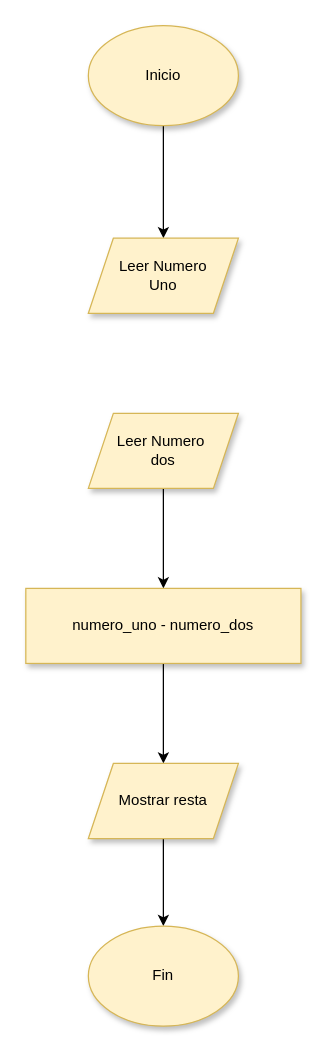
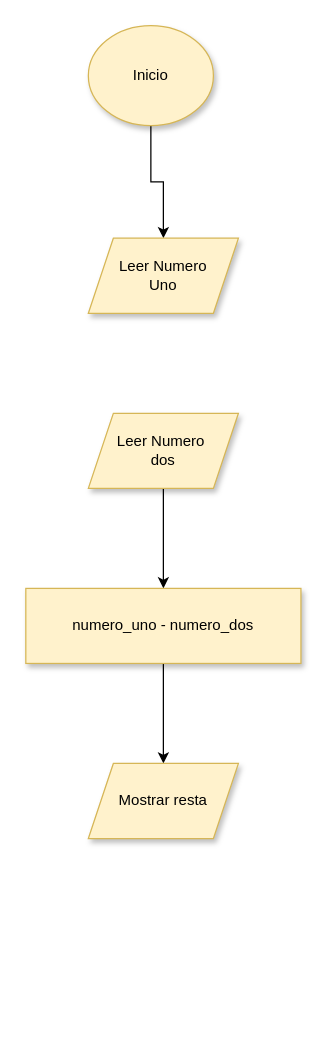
node "Inicio": size 150x100 -> 125x100
edge "Mostrar resta" -> "Fin": removed
node "Fin": removed
